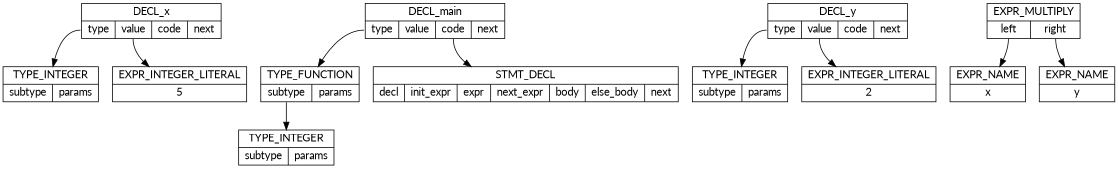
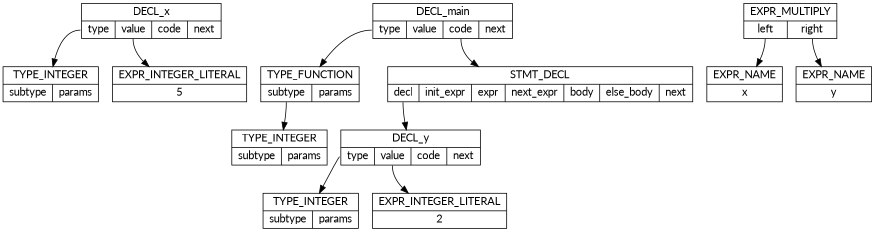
edge "STMT_DECL" -> "DECL_y": added
